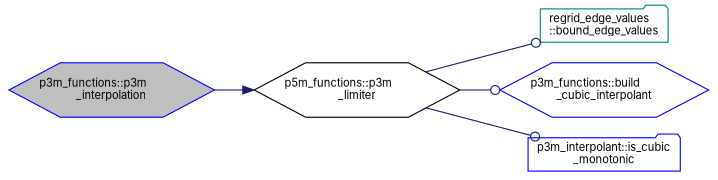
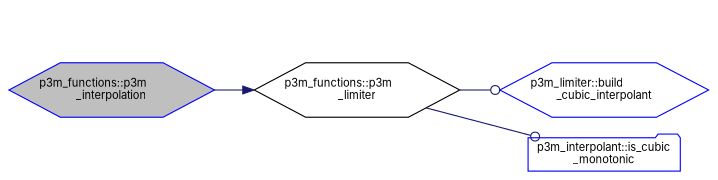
node "regrid_edge_values ::bound_edge_values": removed
node "p5m_functions::p3m _limiter": label "p5m_functions::p3m _limiter" -> "p3m_functions::p3m _limiter"
node "p3m_functions::build _cubic_interpolant": label "p3m_functions::build _cubic_interpolant" -> "p3m_limiter::build _cubic_interpolant"
